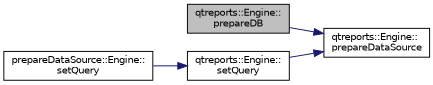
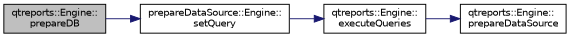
edge "qtreports::Engine:: prepareDB" -> "qtreports::Engine:: prepareDataSource": now "qtreports::Engine:: prepareDB" -> "prepareDataSource::Engine:: setQuery"
node "qtreports::Engine:: setQuery": label "qtreports::Engine:: setQuery" -> "qtreports::Engine:: executeQueries"
